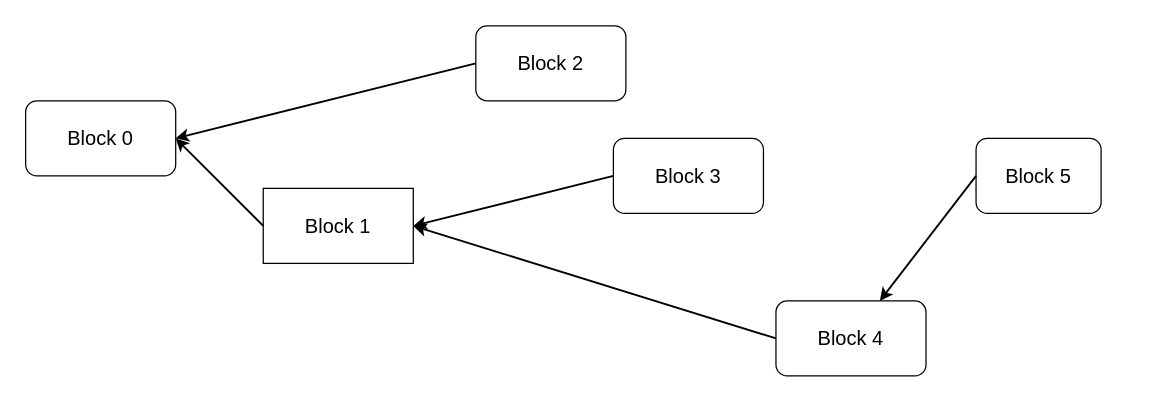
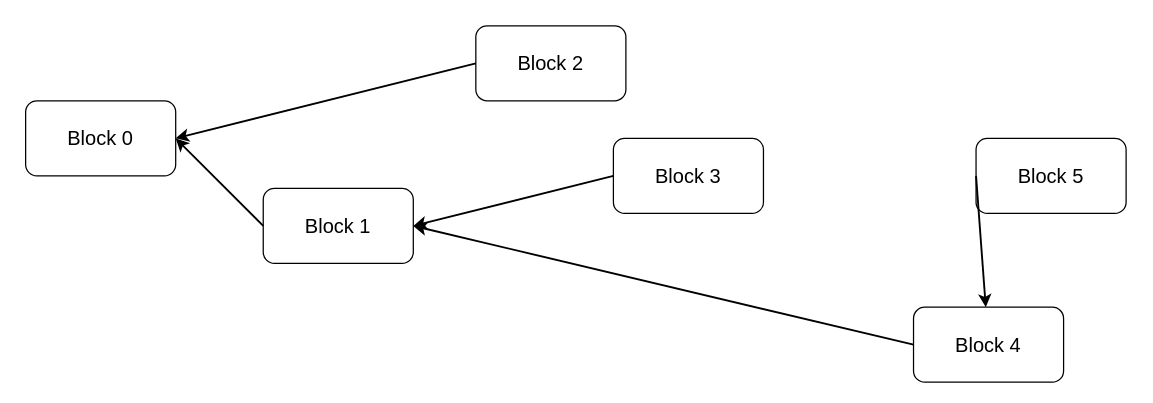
node "Block 5": size 125x75 -> 150x75
node "Block 1": shape rectangle -> rounded rectangle
node "Block 4": moved (851, 338) -> (988, 344)
